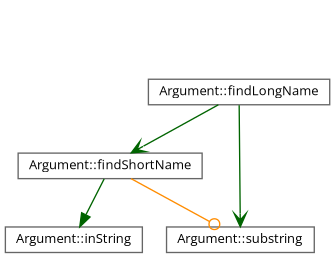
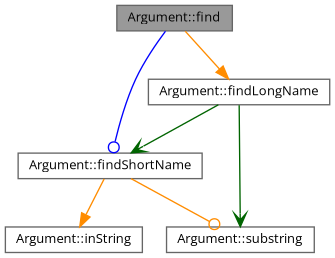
node "Argument::find": added
edge "Argument::findShortName" -> "Argument::inString": color darkgreen -> darkorange
